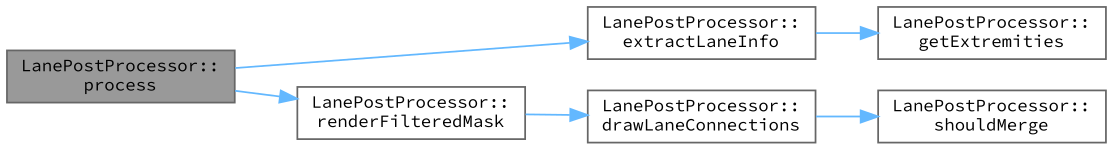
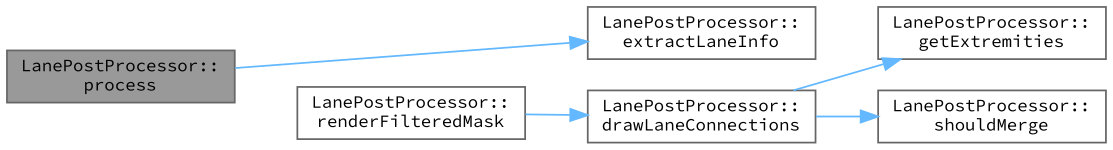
edge "LanePostProcessor:: extractLaneInfo" -> "LanePostProcessor:: getExtremities": now "LanePostProcessor:: drawLaneConnections" -> "LanePostProcessor:: getExtremities"
edge "LanePostProcessor:: process" -> "LanePostProcessor:: renderFilteredMask": removed
